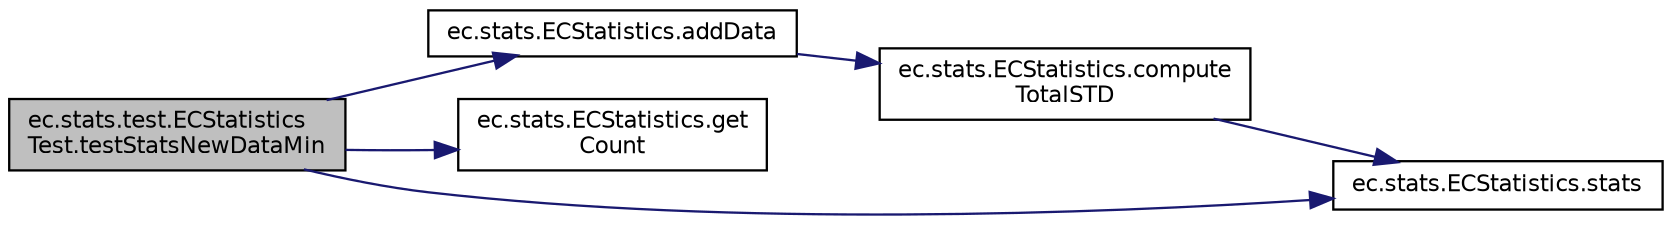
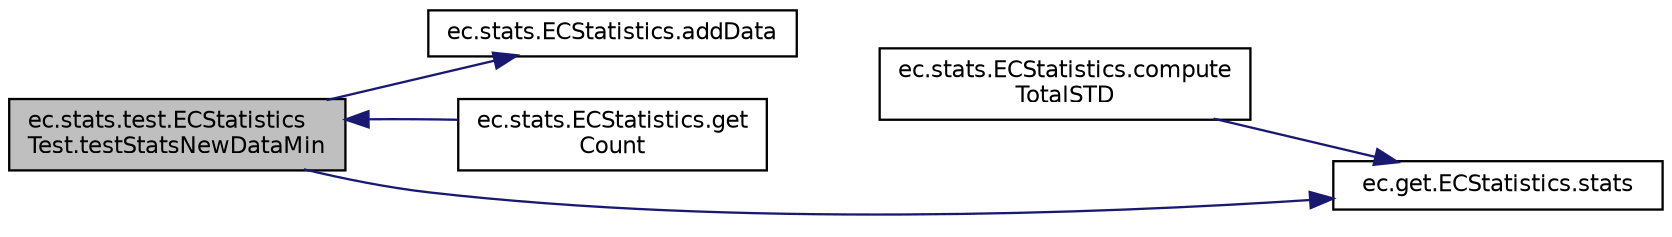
edge "ec.stats.ECStatistics.addData" -> "ec.stats.ECStatistics.compute TotalSTD": removed
edge "ec.stats.test.ECStatistics Test.testStatsNewDataMin" -> "ec.stats.ECStatistics.get Count": reversed
node "ec.stats.ECStatistics.stats": label "ec.stats.ECStatistics.stats" -> "ec.get.ECStatistics.stats"
